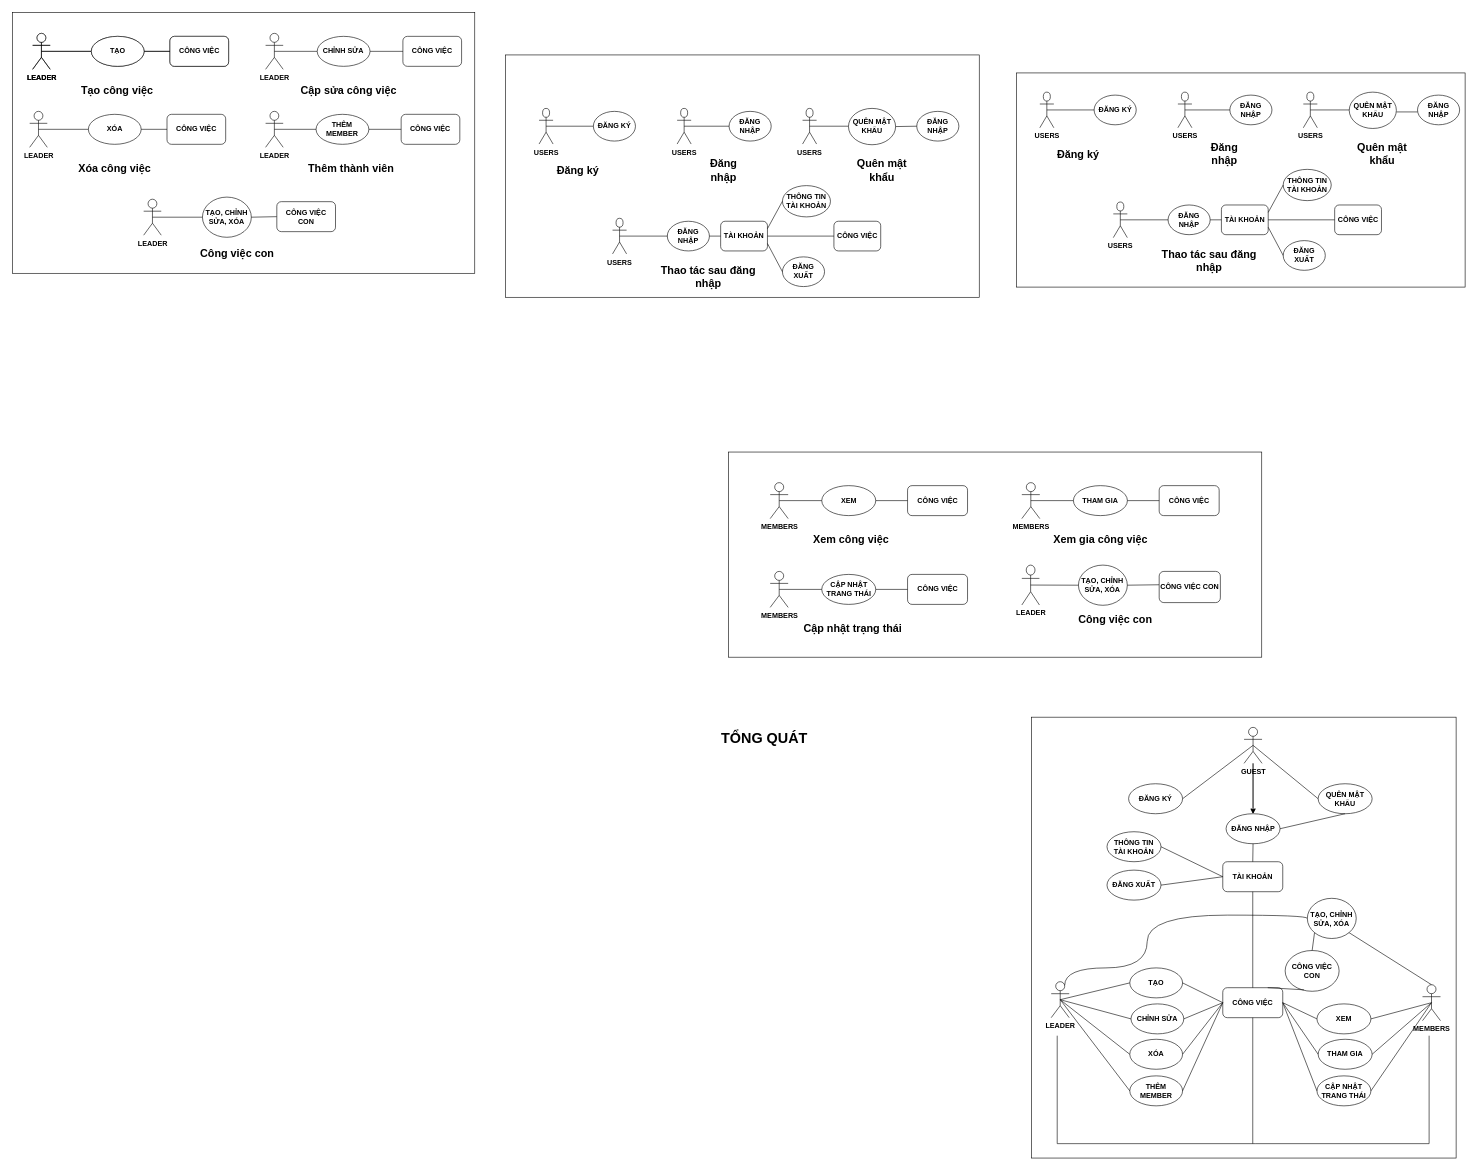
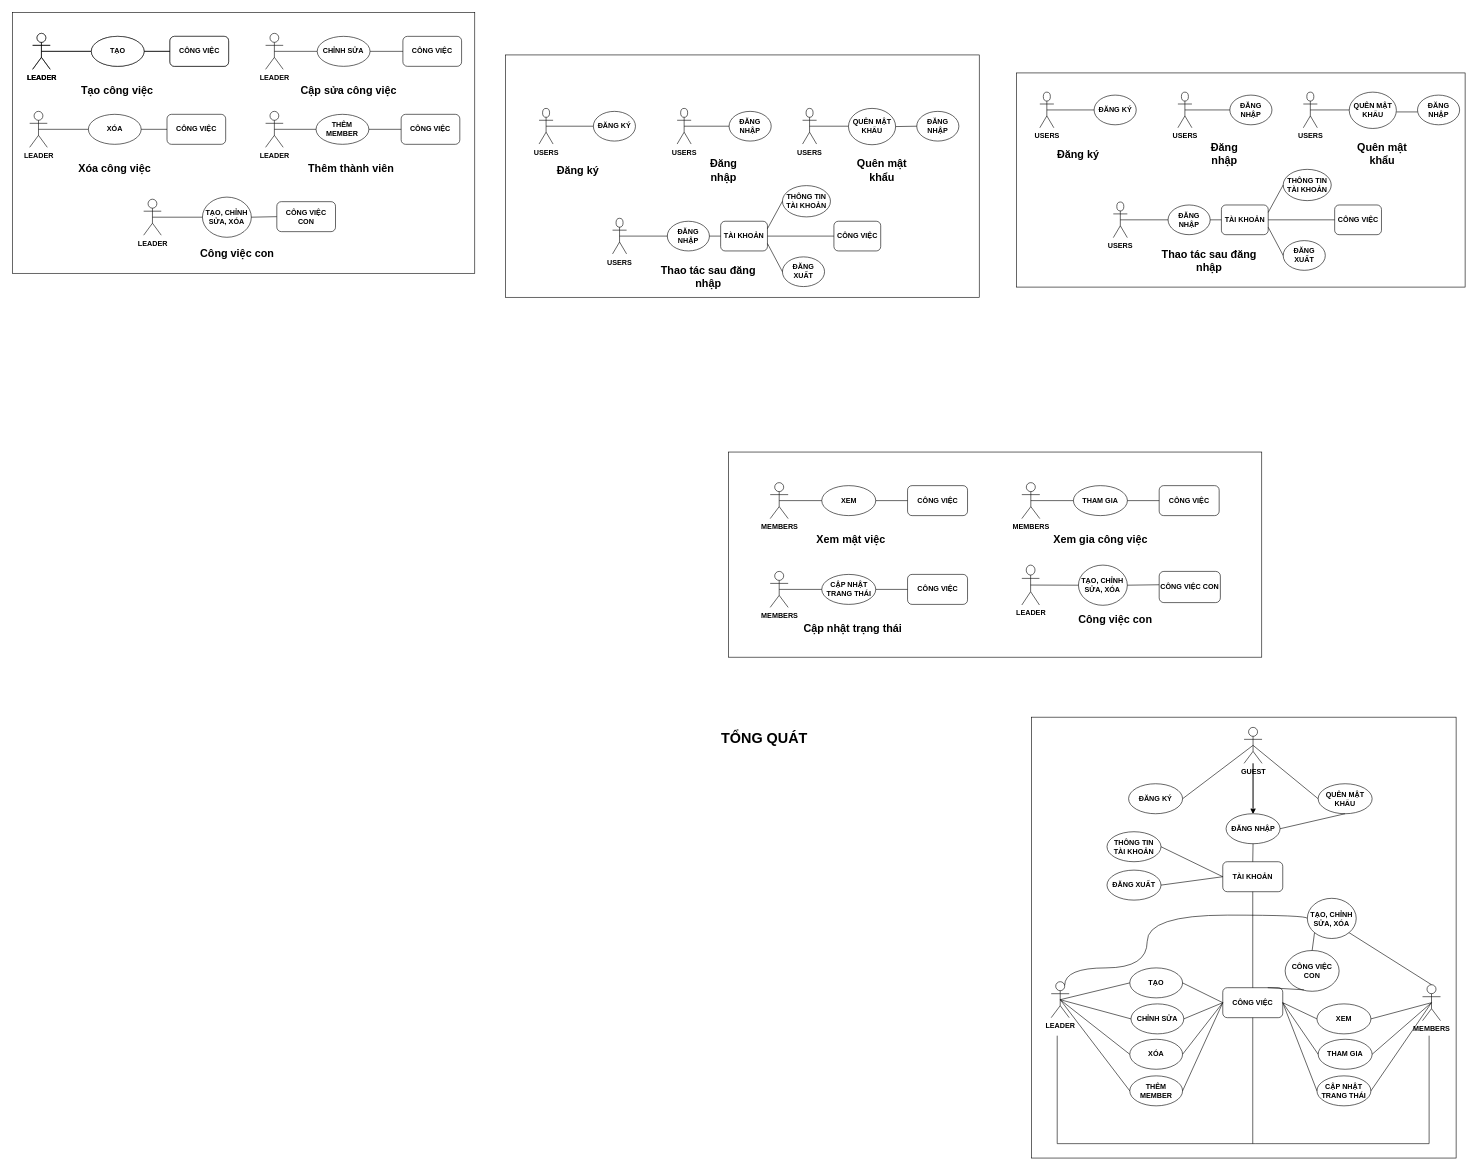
node "Xem công việc": label "Xem công việc" -> "Xem mật việc"
